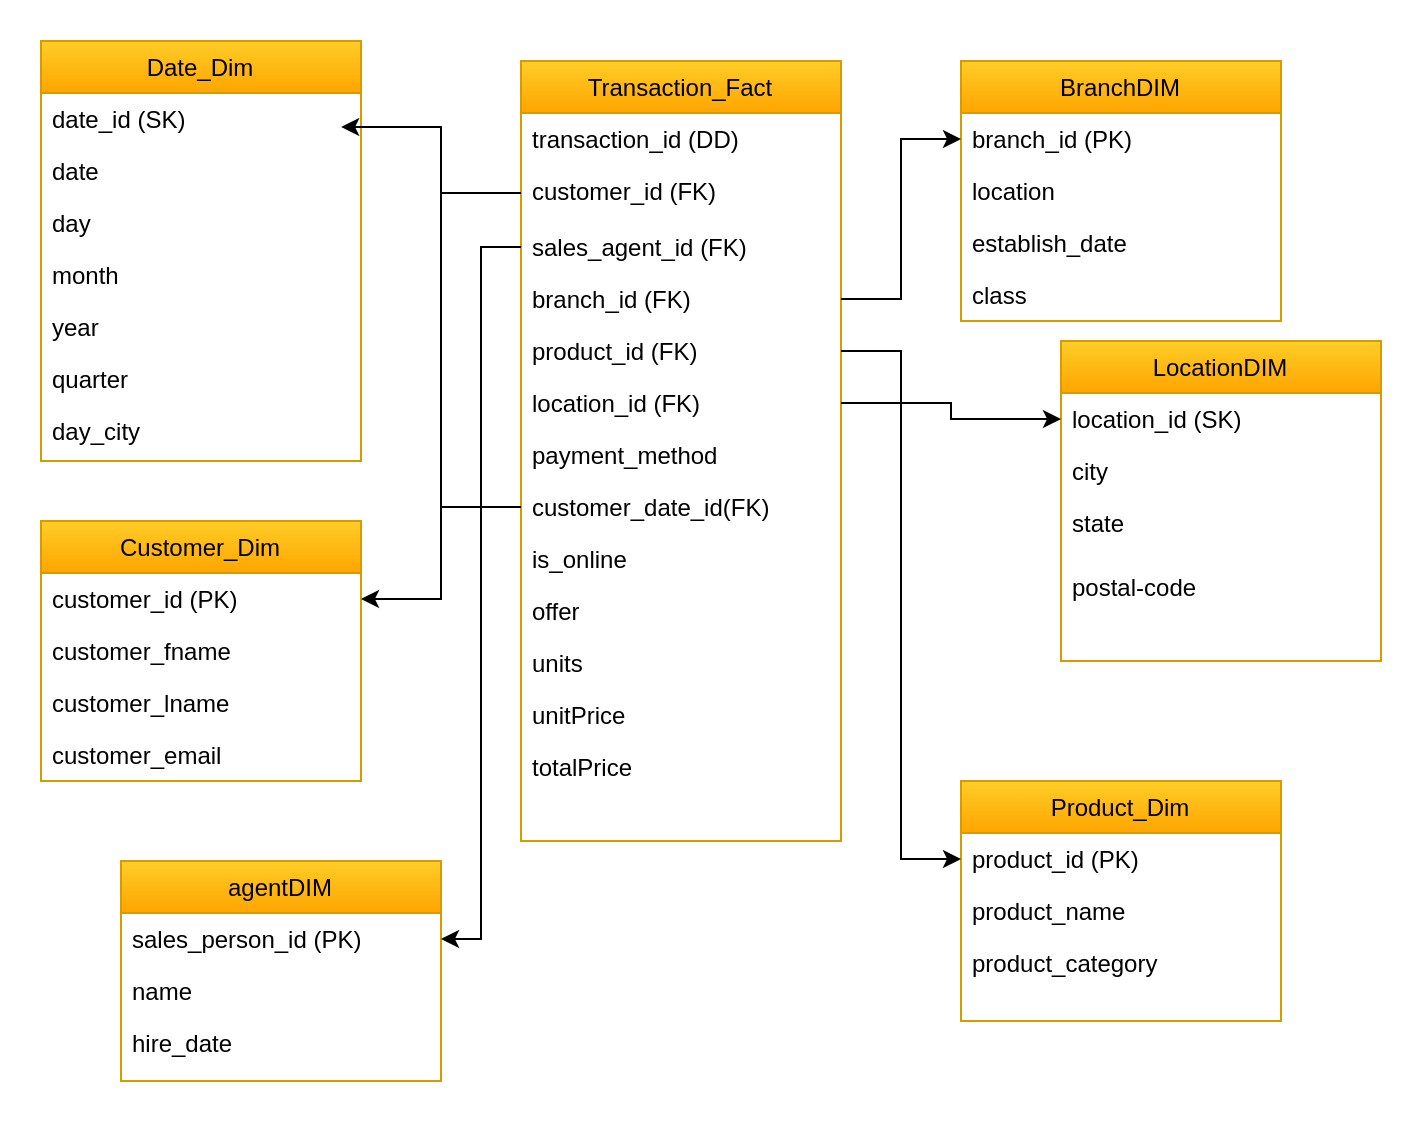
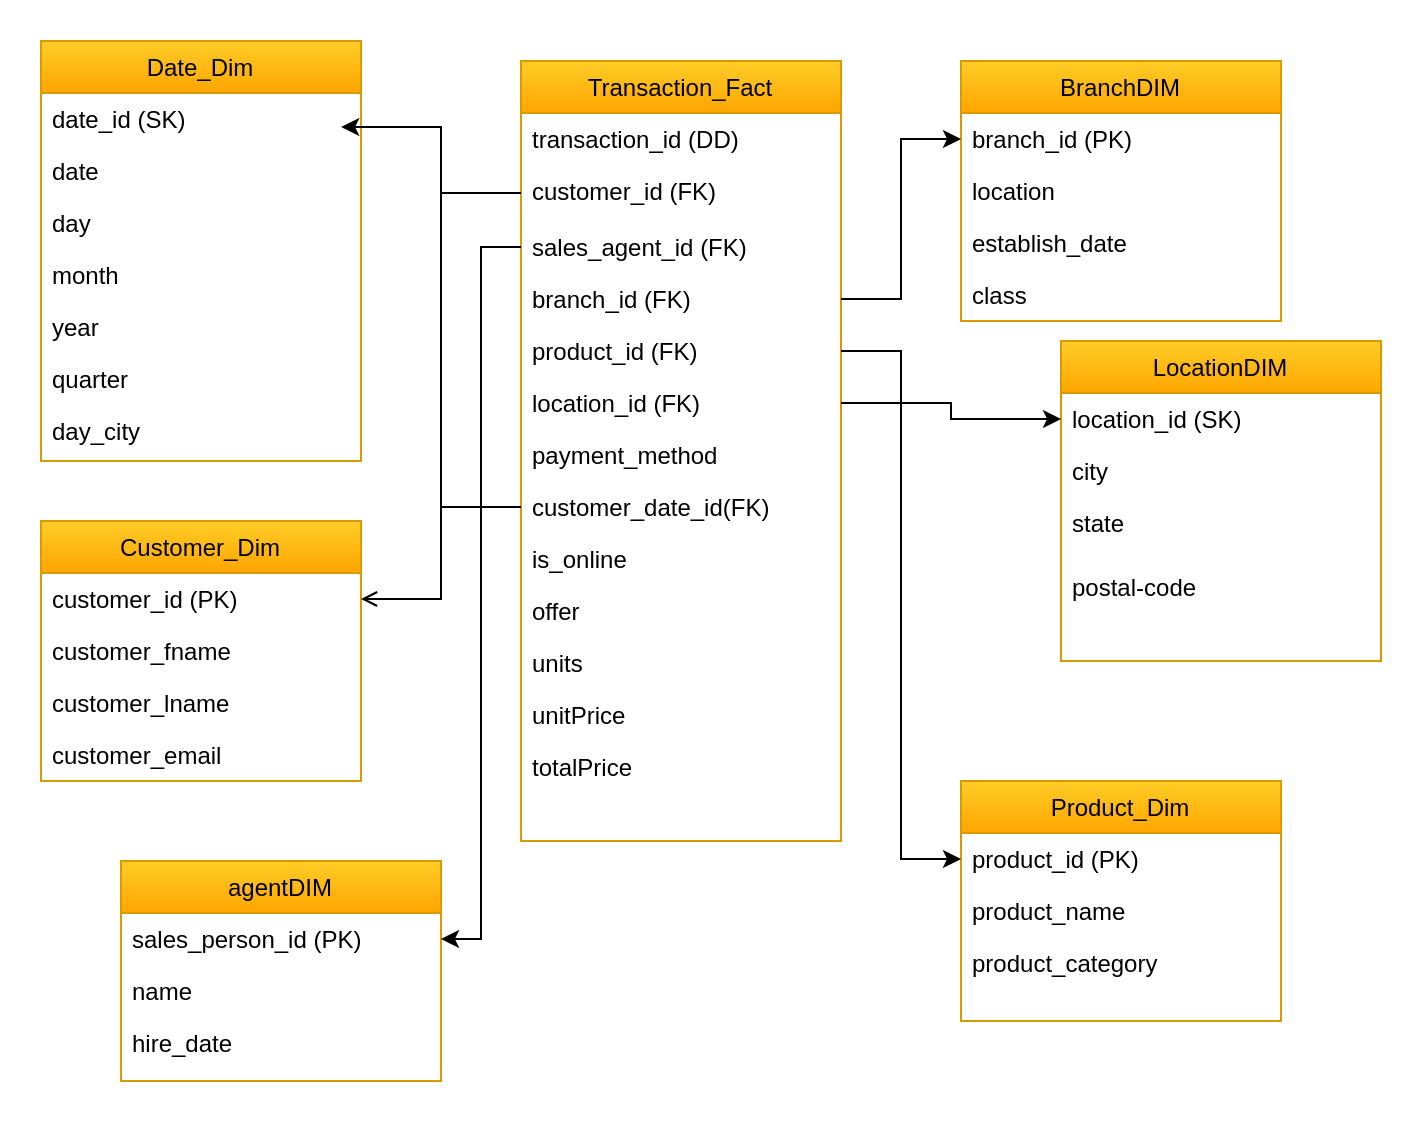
edge "customer_id (FK)" -> "customer_id (PK)": arrowhead classic -> open
